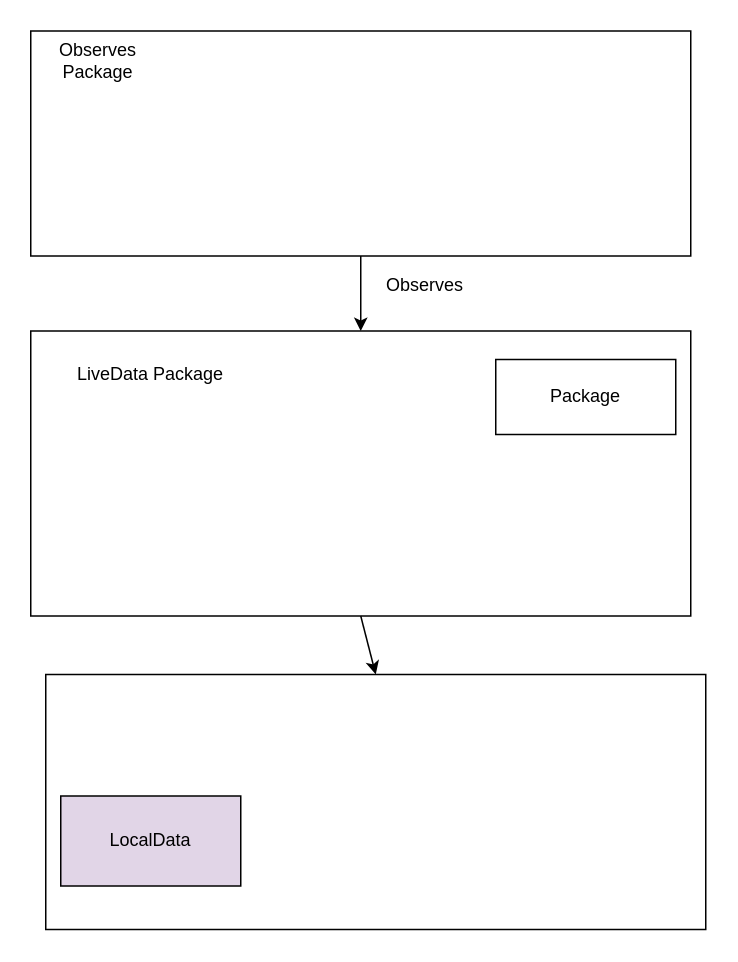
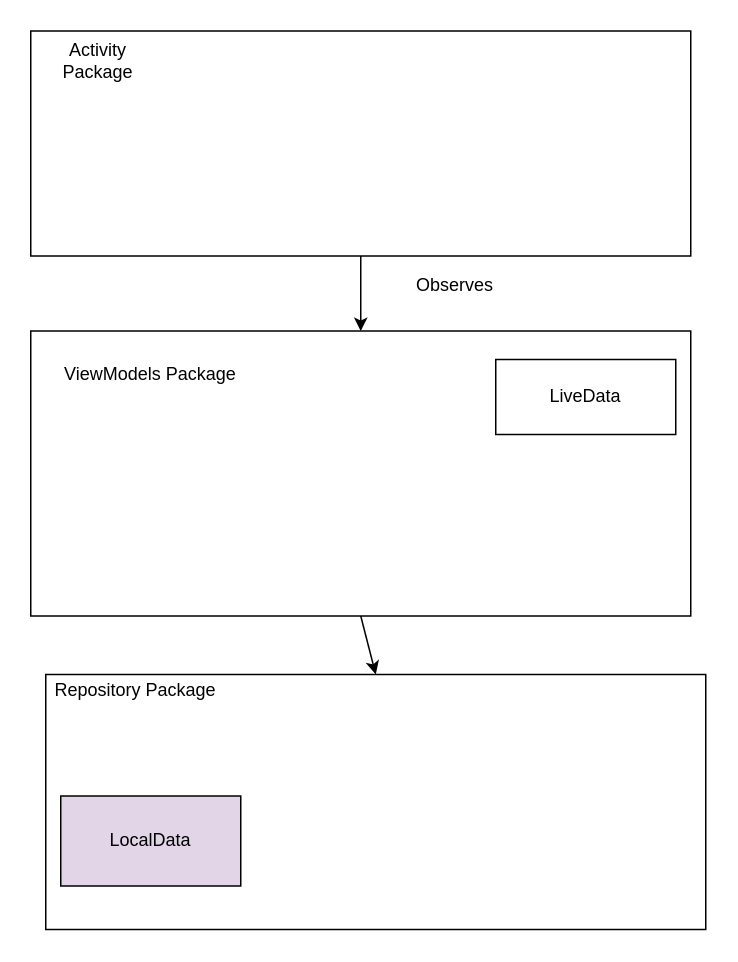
node "Observes Package": label "Observes Package" -> "Activity Package"
node "Observes": moved (425, 286) -> (455, 286)
node "LiveData Package": label "LiveData Package" -> "ViewModels Package"
node "Package": label "Package" -> "LiveData"
node "Repository Package": added
